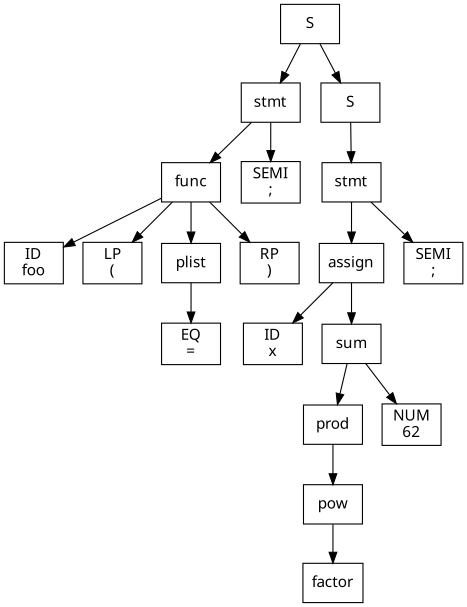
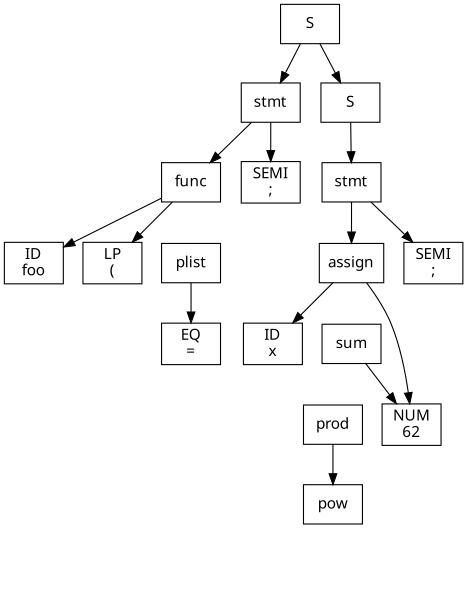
edge "func" -> "plist": removed
node "RP": removed
edge "assign" -> "sum": now "assign" -> "NUM"
edge "sum" -> "prod": removed
node "factor": removed
